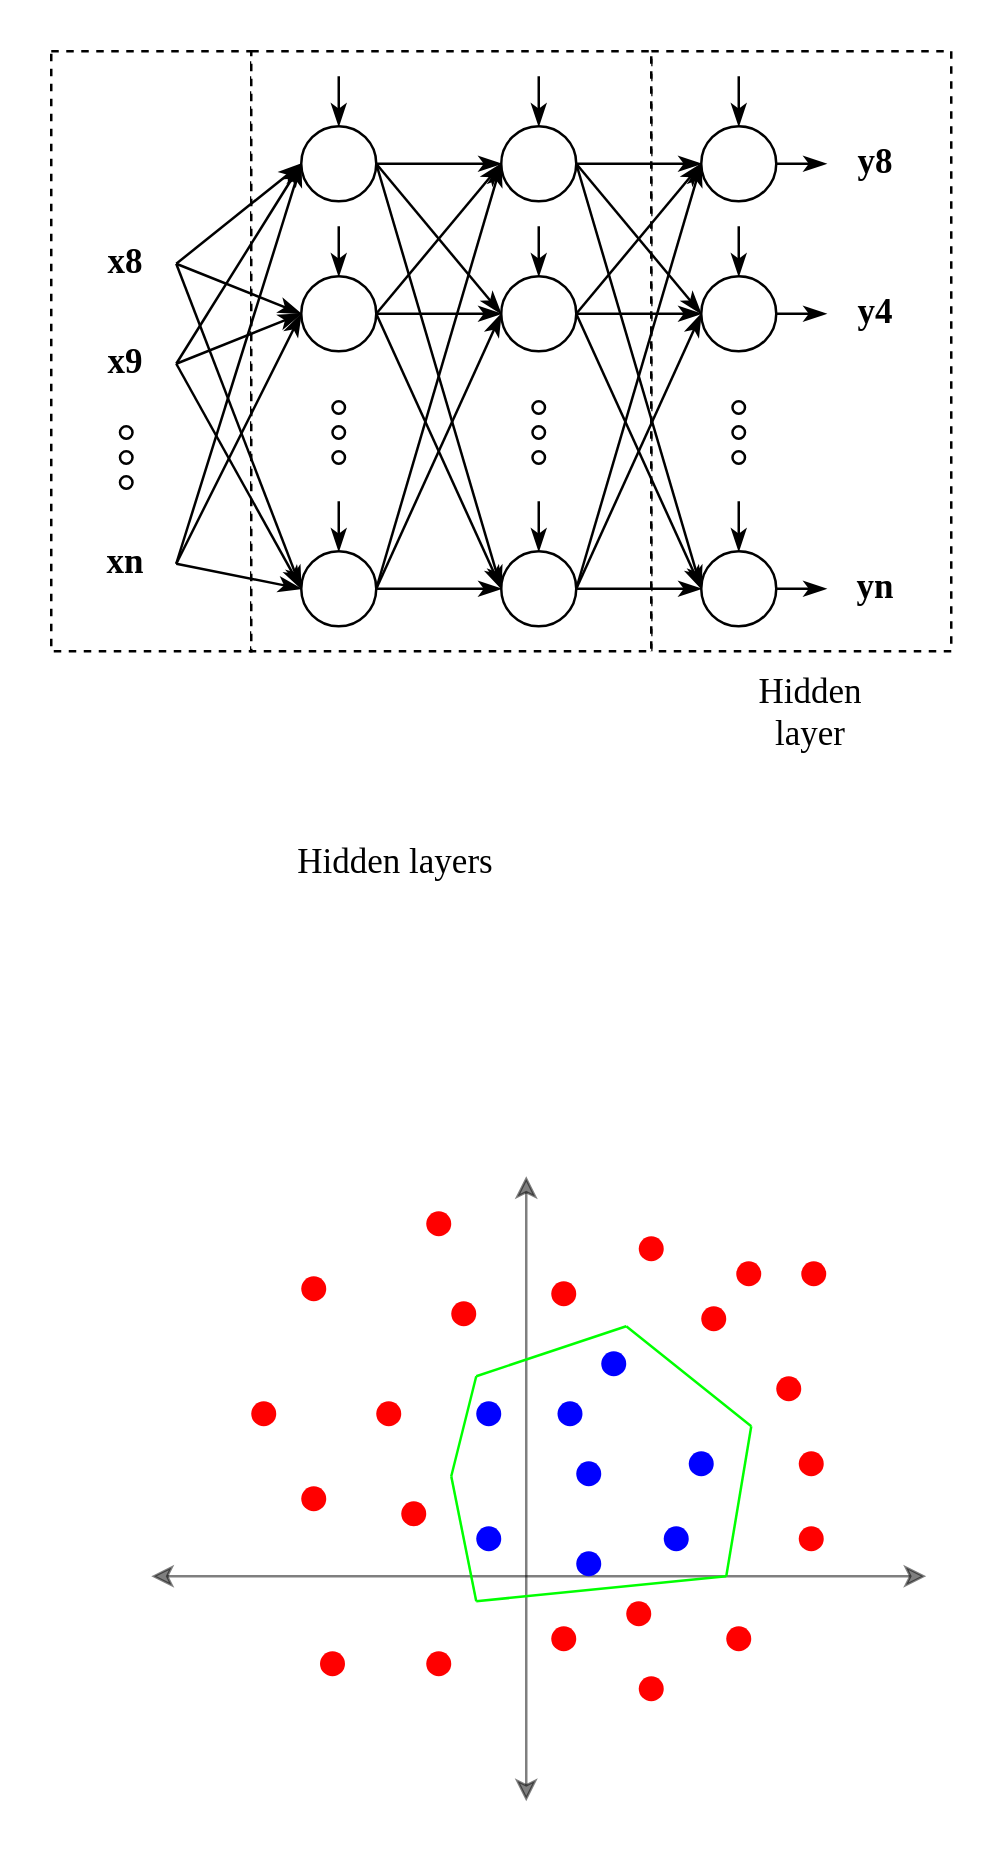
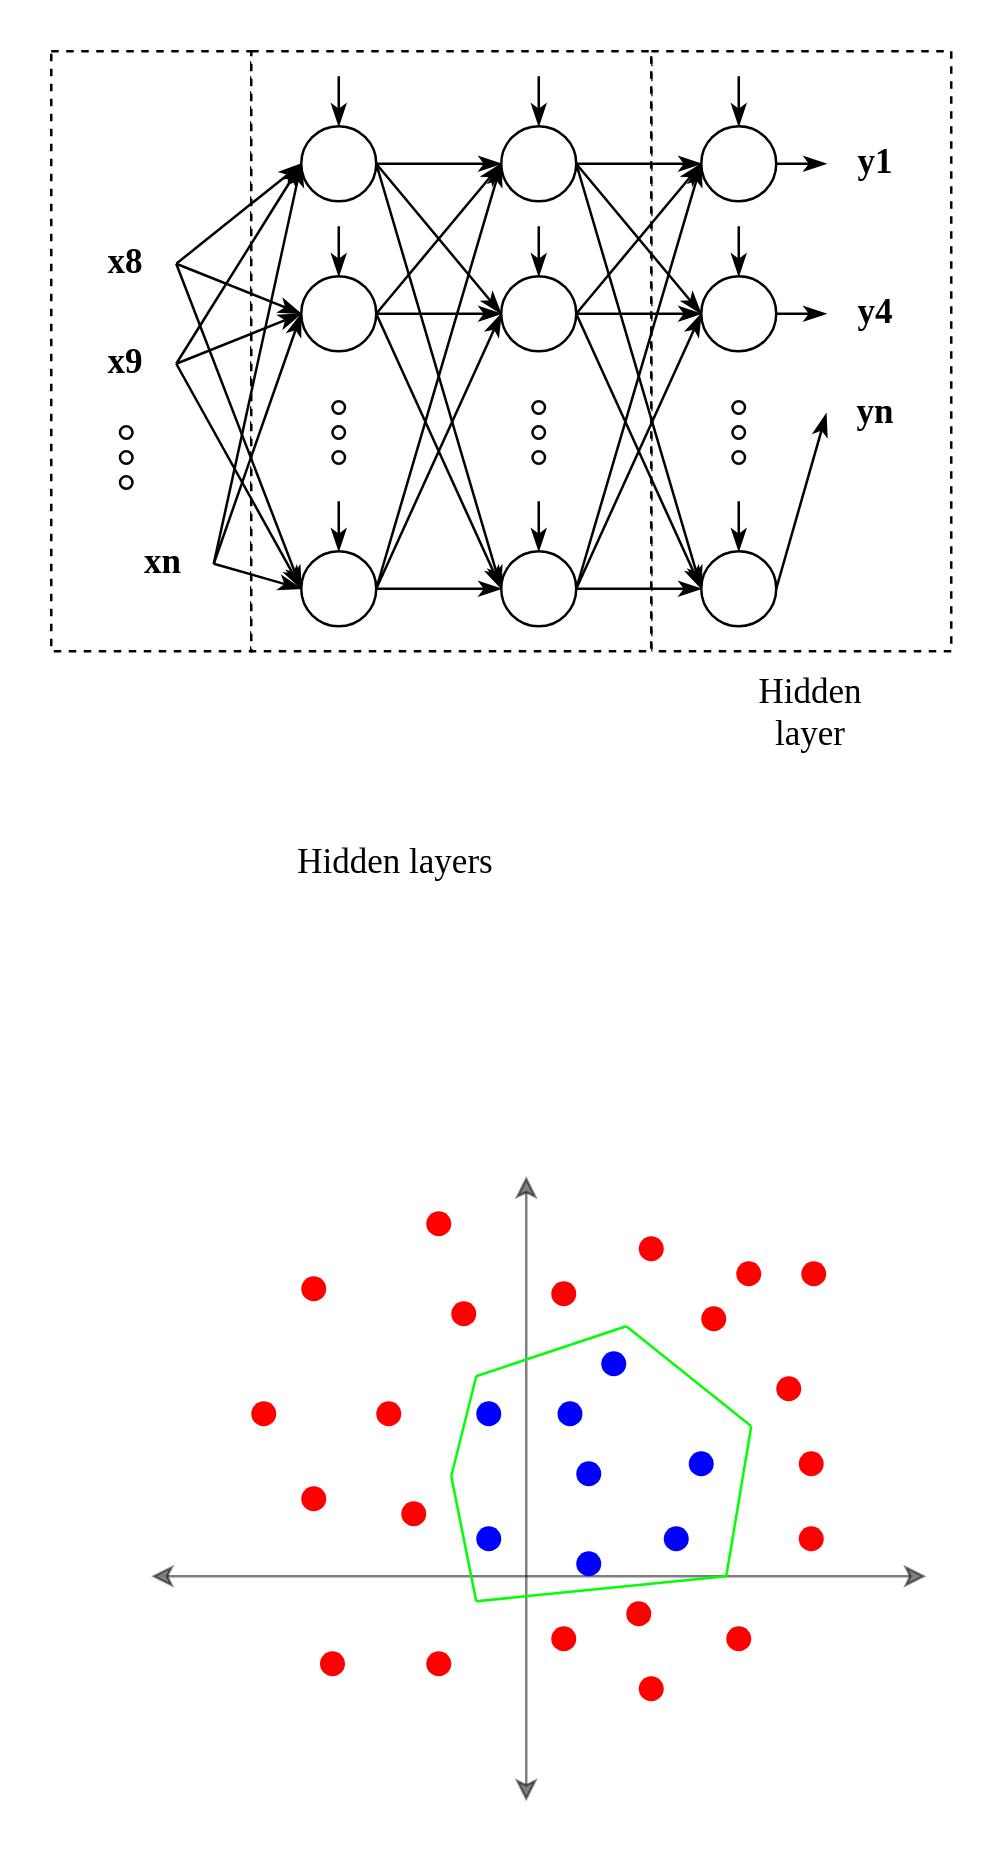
node "y8": label "y8" -> "y1"
node "xn": moved (126, 564) -> (164, 564)
node "yn": moved (876, 589) -> (876, 414)
